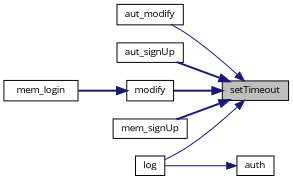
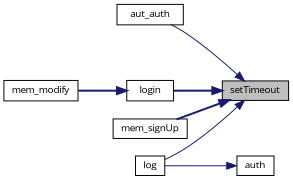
node "aut_modify": label "aut_modify" -> "aut_auth"
node "aut_signUp": removed
node "mem_login": label "mem_login" -> "mem_modify"
node "modify": label "modify" -> "login"
